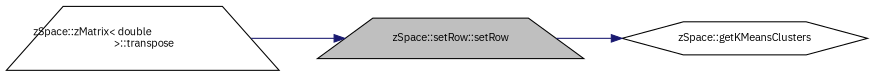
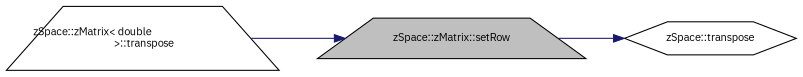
node "zSpace::setRow::setRow": label "zSpace::setRow::setRow" -> "zSpace::zMatrix::setRow"
node "zSpace::getKMeansClusters": label "zSpace::getKMeansClusters" -> "zSpace::transpose"
